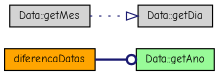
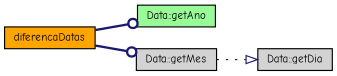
edge "diferencaDatas" -> "Data::getMes": added
